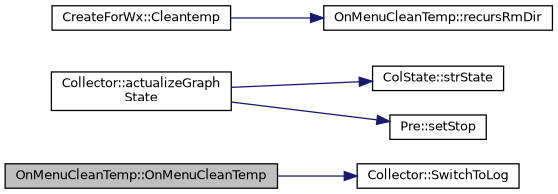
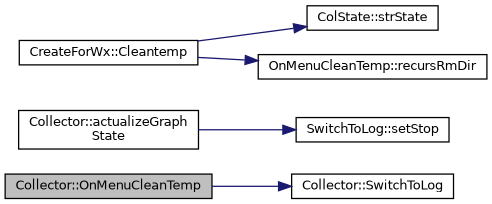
edge "Collector::actualizeGraph State" -> "ColState::strState": now "CreateForWx::Cleantemp" -> "ColState::strState"
node "Pre::setStop": label "Pre::setStop" -> "SwitchToLog::setStop"
node "OnMenuCleanTemp::OnMenuCleanTemp": label "OnMenuCleanTemp::OnMenuCleanTemp" -> "Collector::OnMenuCleanTemp"
